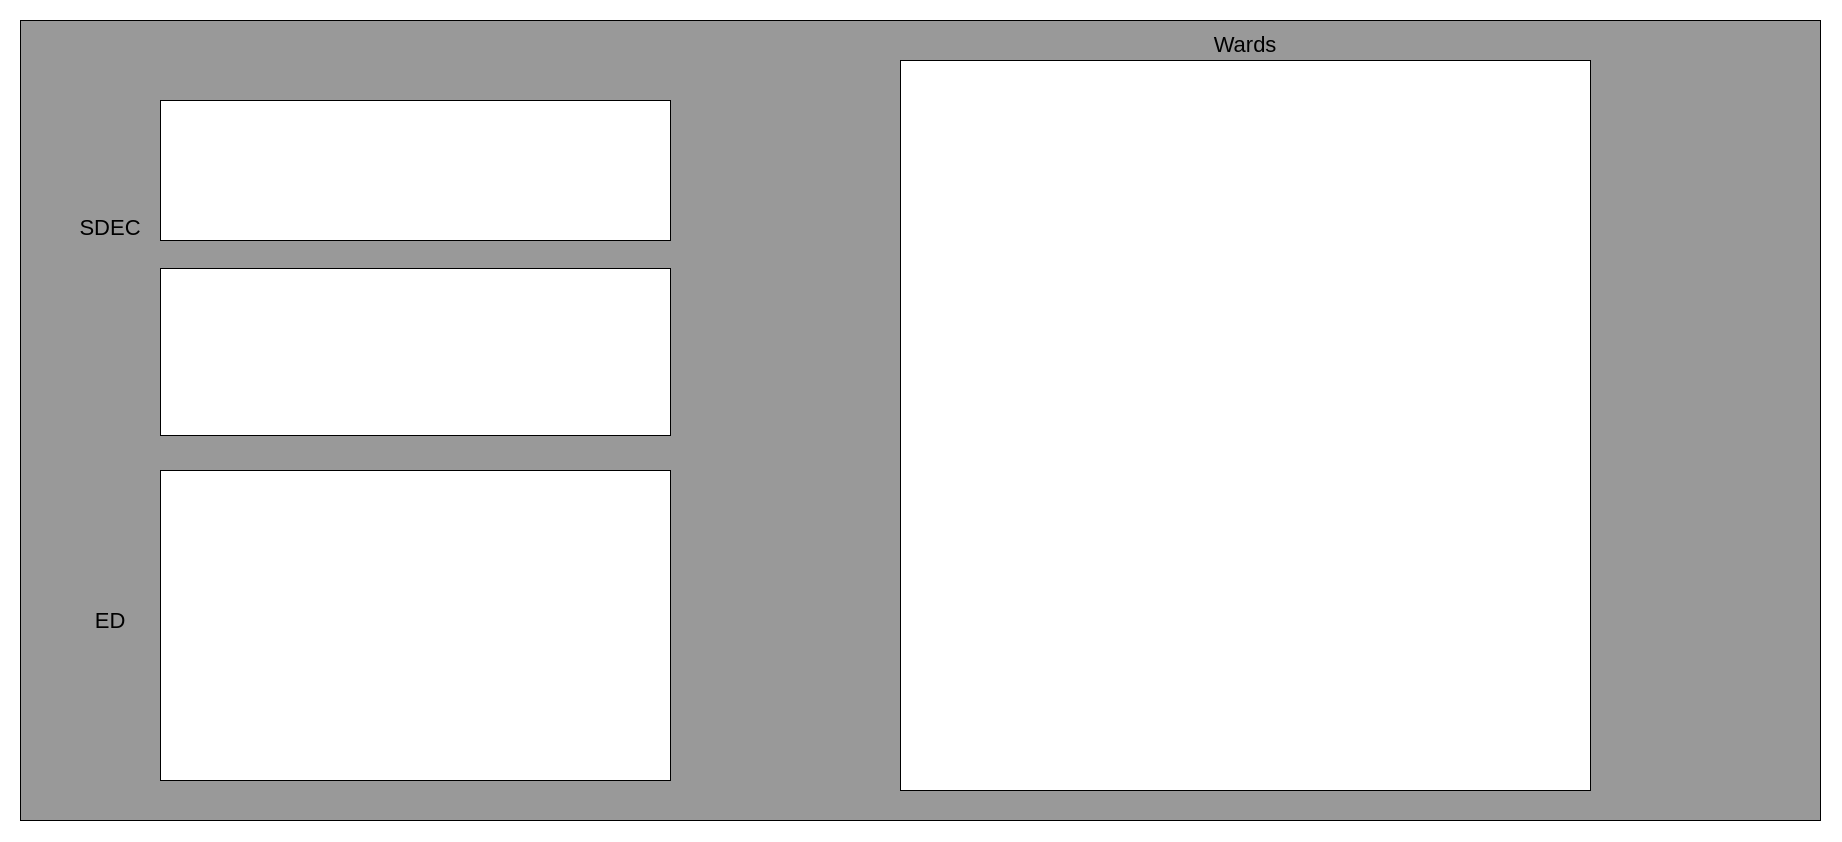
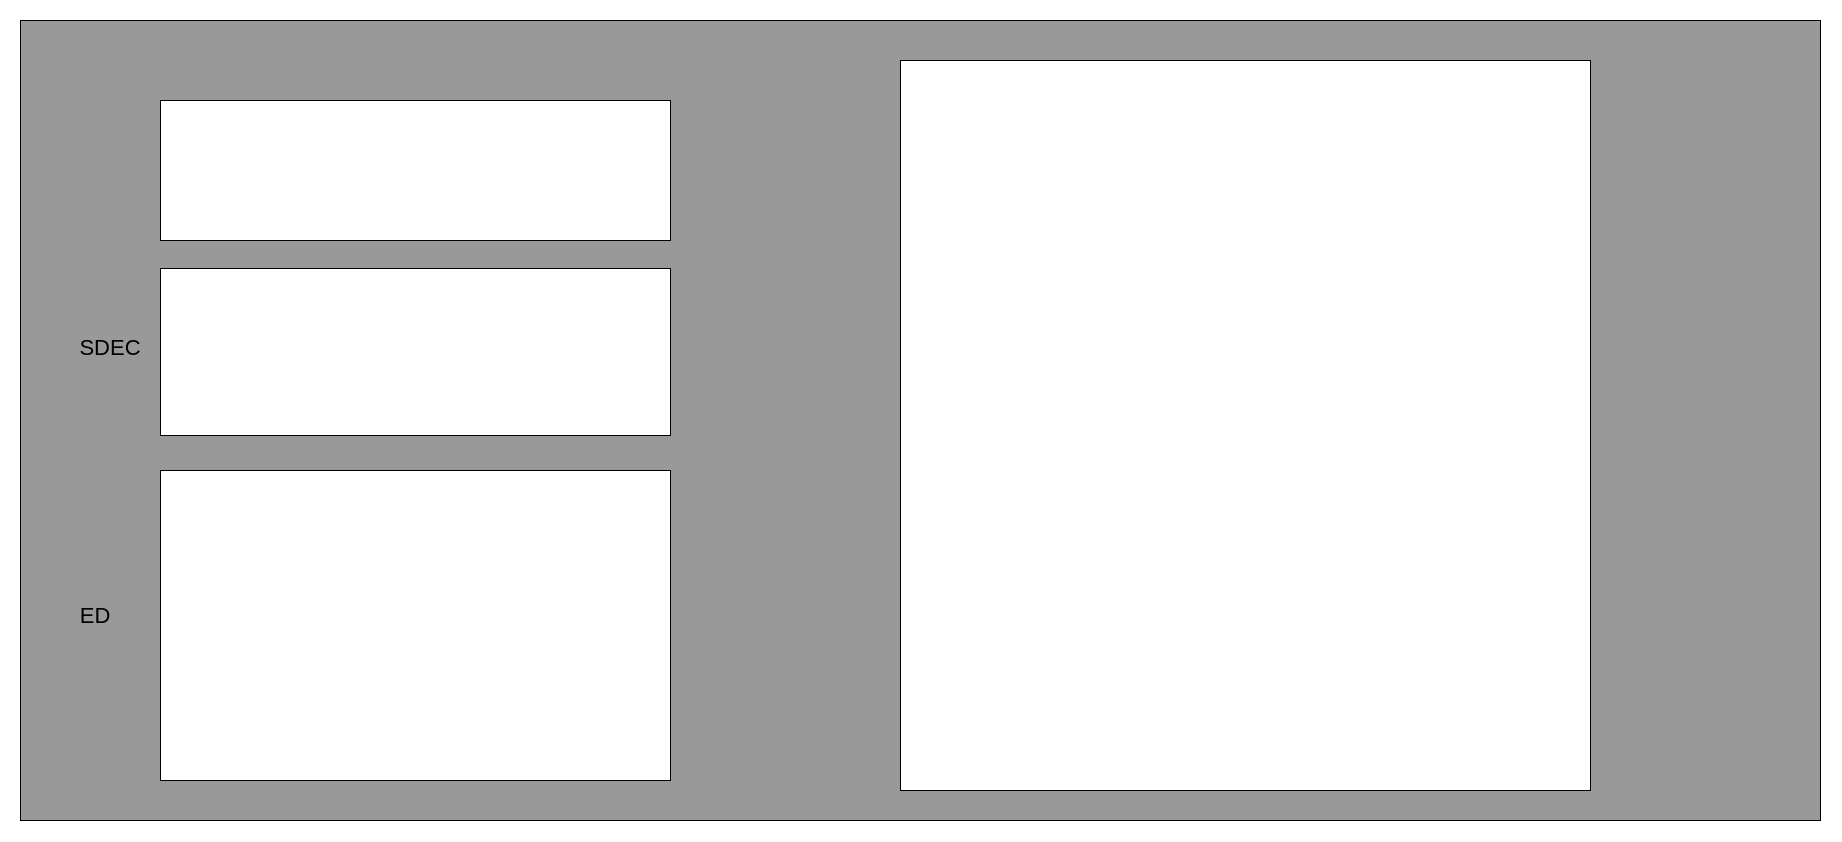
node "Wards": removed
node "SDEC": moved (111, 229) -> (111, 349)
node "ED": moved (111, 622) -> (96, 617)
